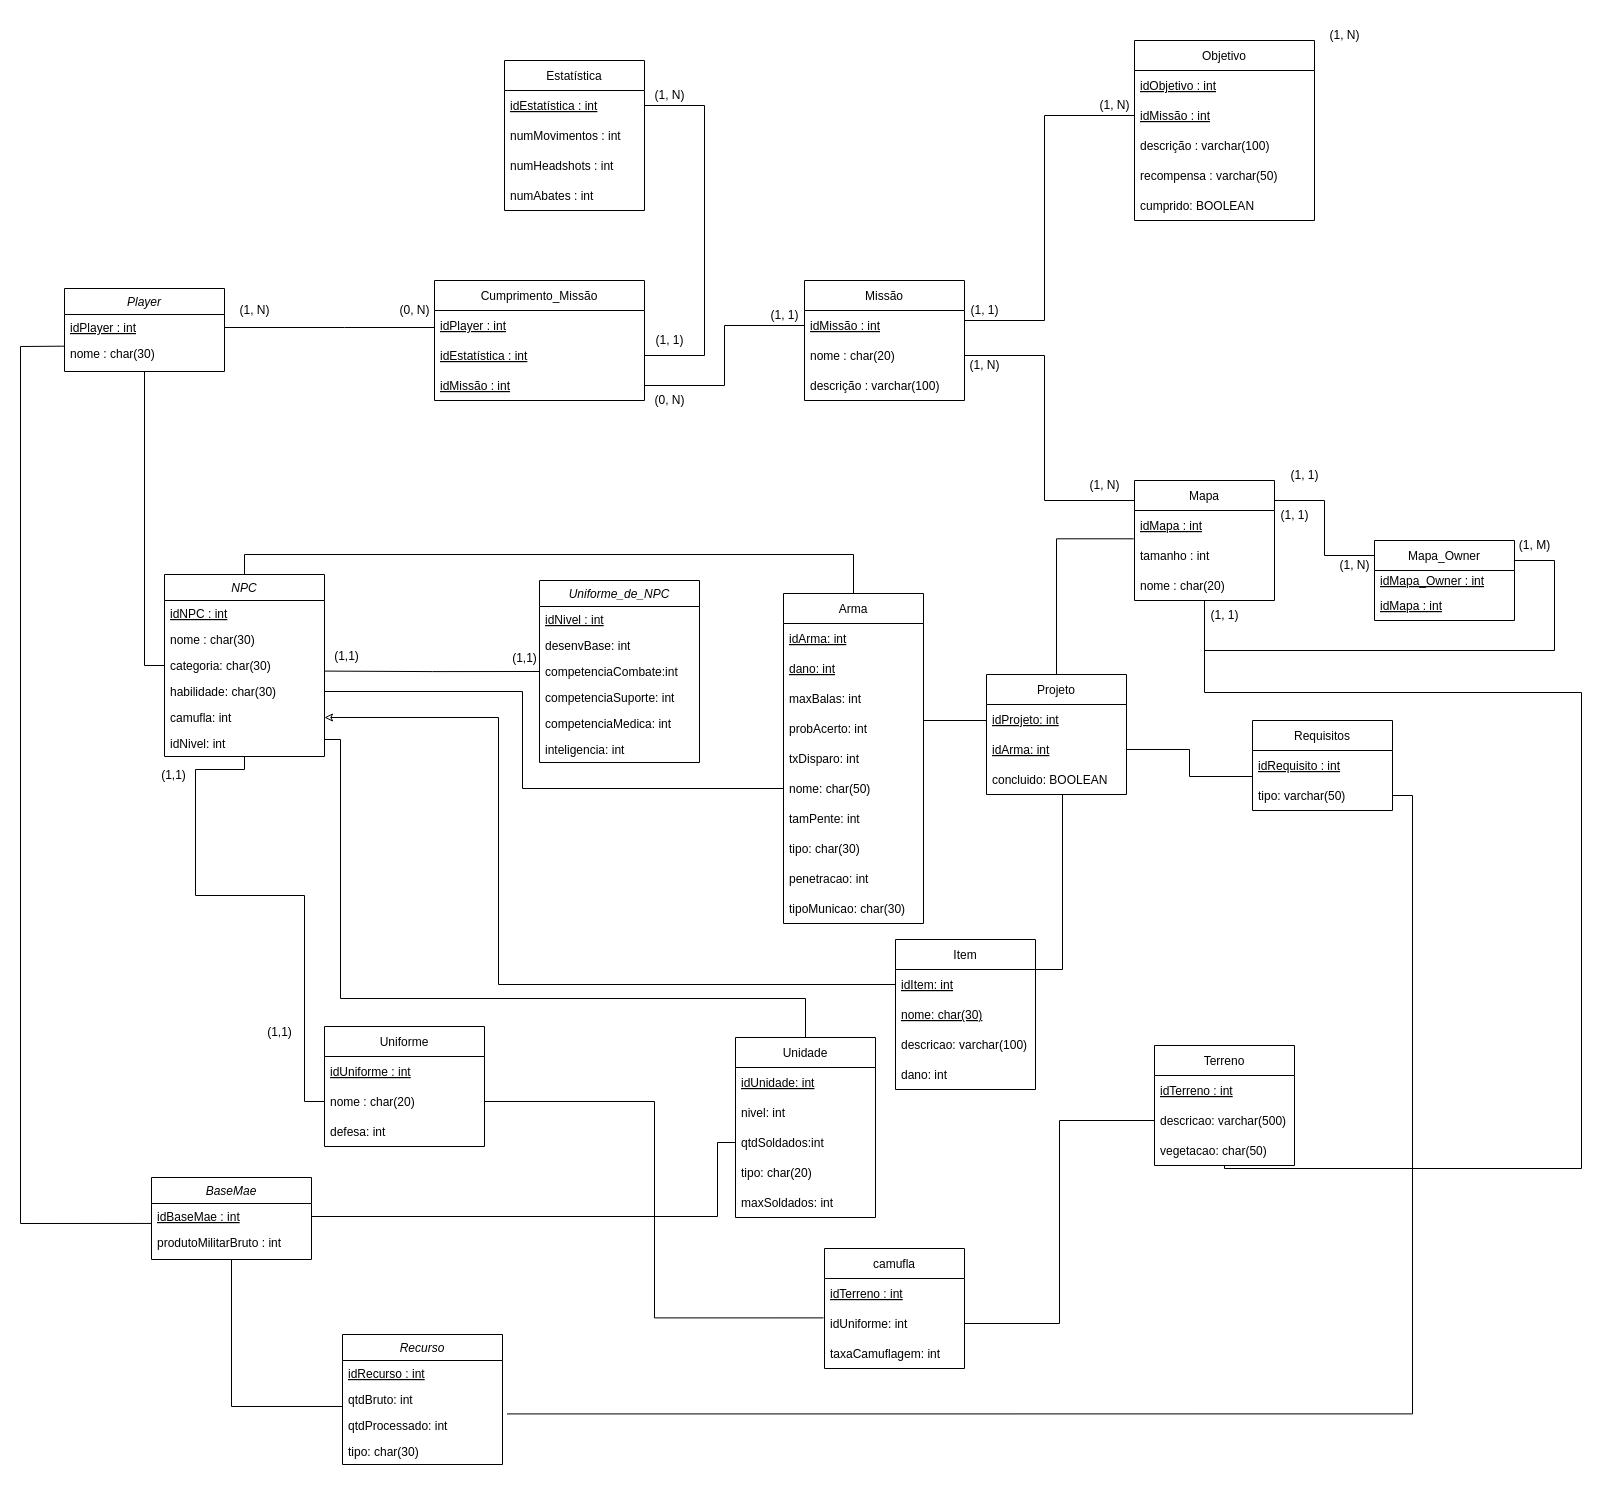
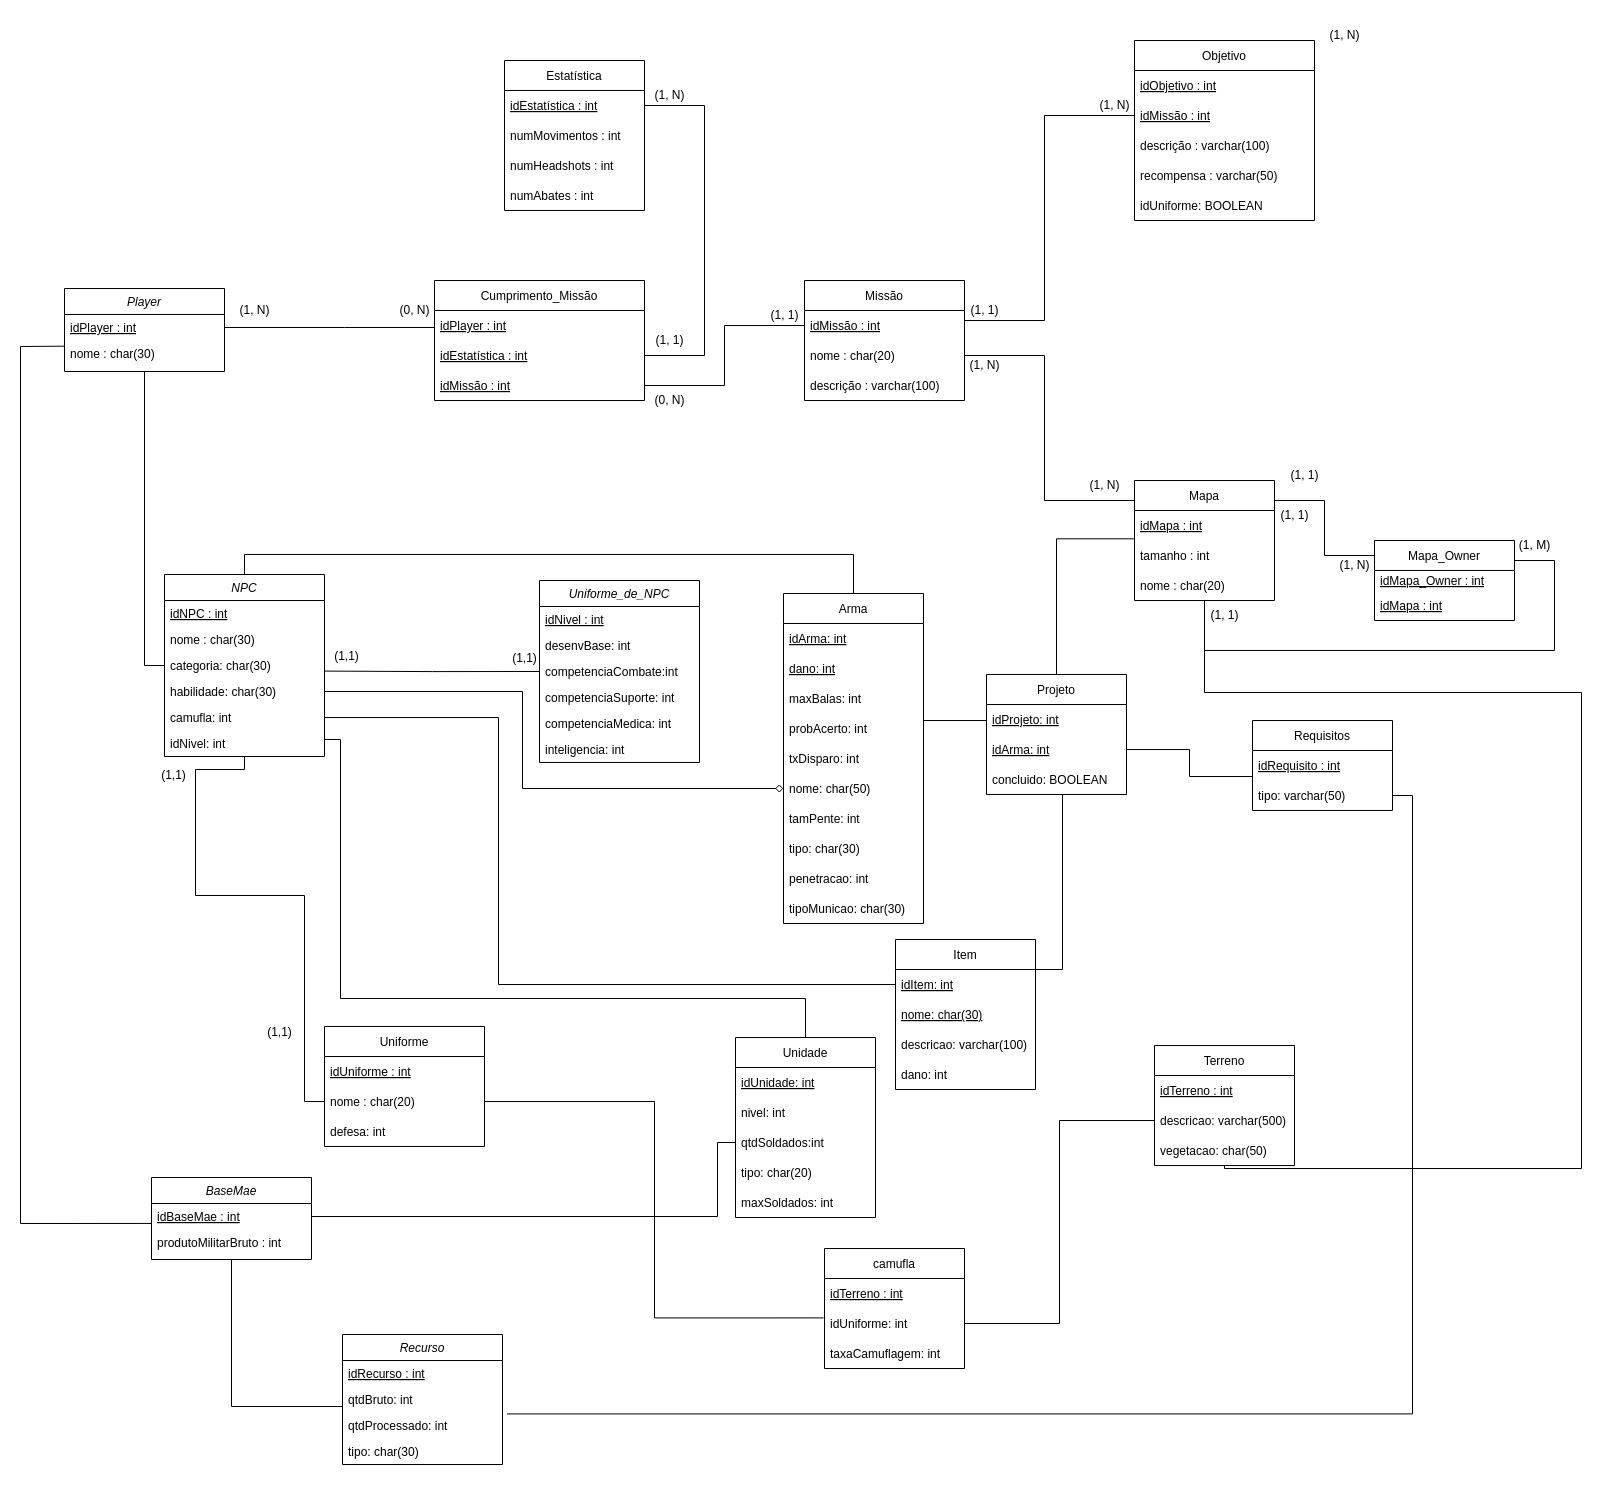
node "cumprido: BOOLEAN": label "cumprido: BOOLEAN" -> "idUniforme: BOOLEAN"
edge "idItem: int" -> "camufla: int": arrowhead classic -> none
edge "habilidade: char(30)" -- "nome: char(50)": arrowhead none -> diamond
